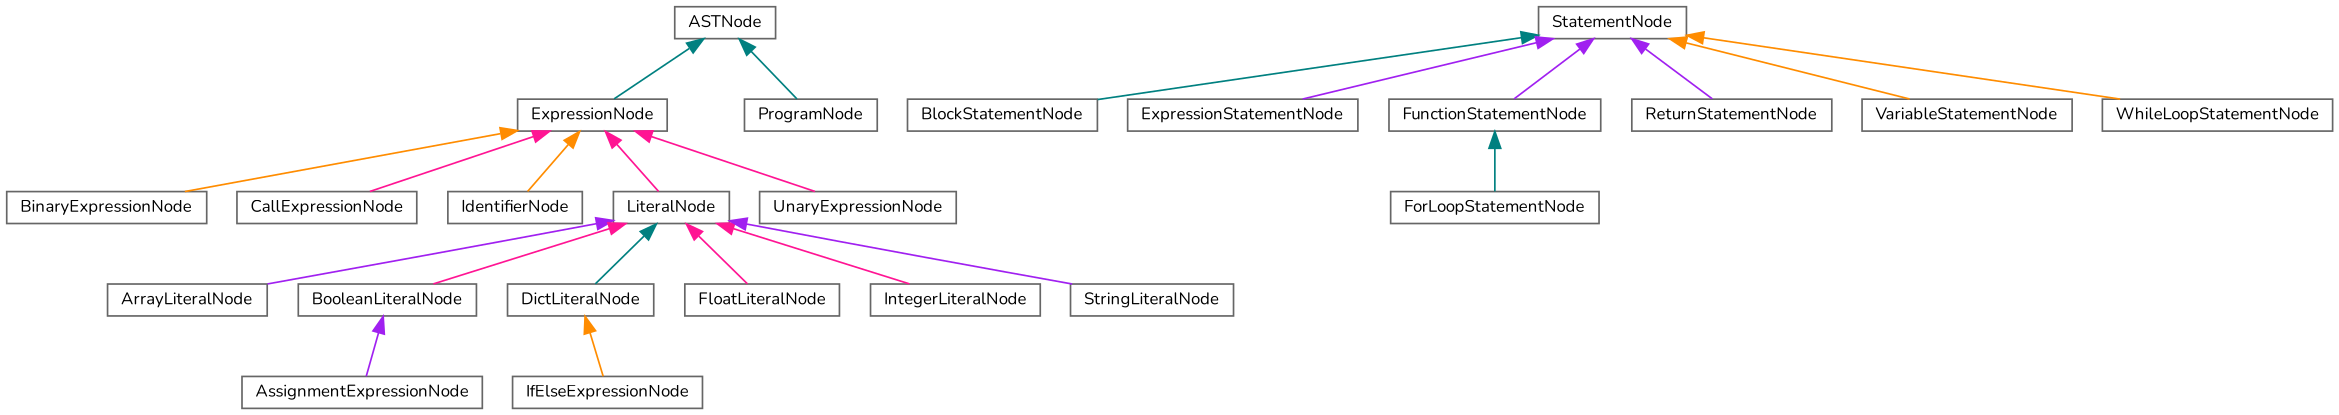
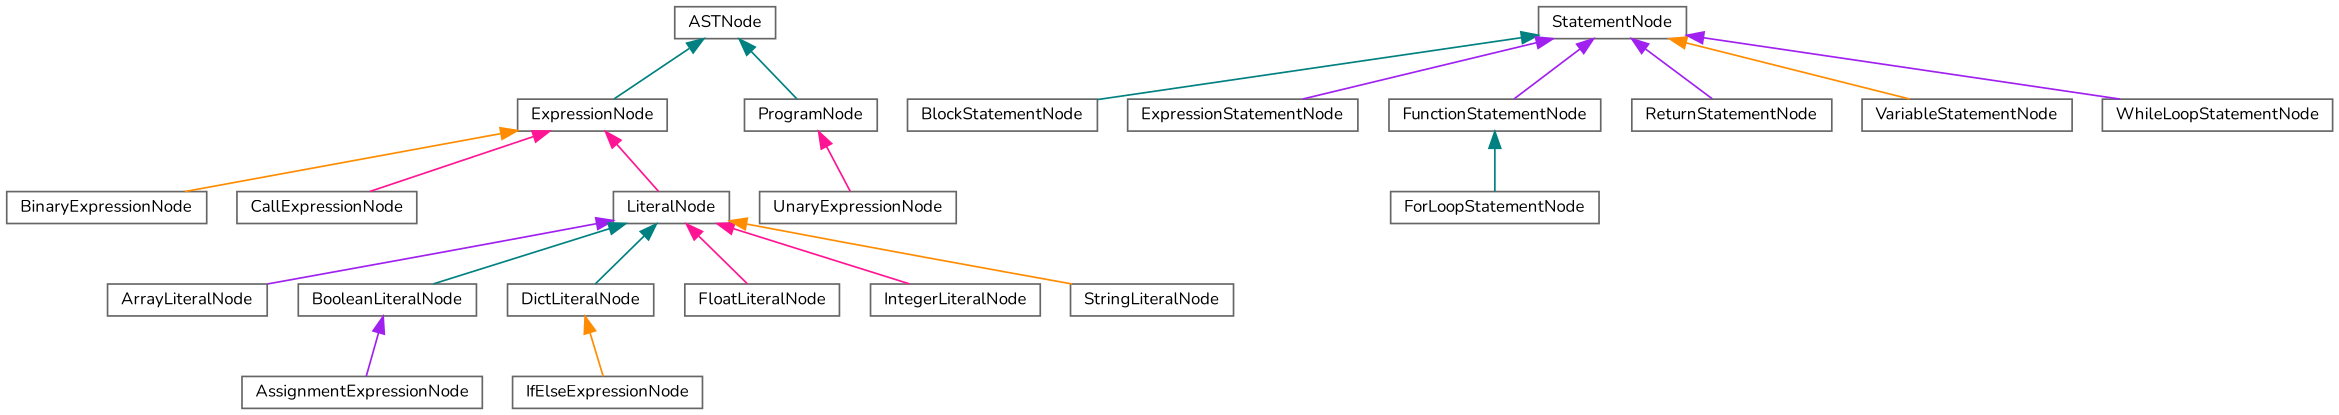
edge "WhileLoopStatementNode" -> "StatementNode": color darkorange -> purple
edge "UnaryExpressionNode" -> "ExpressionNode": now "UnaryExpressionNode" -> "ProgramNode"
node "IdentifierNode": removed
edge "StringLiteralNode" -> "LiteralNode": color purple -> darkorange
edge "BooleanLiteralNode" -> "LiteralNode": color deeppink -> teal
